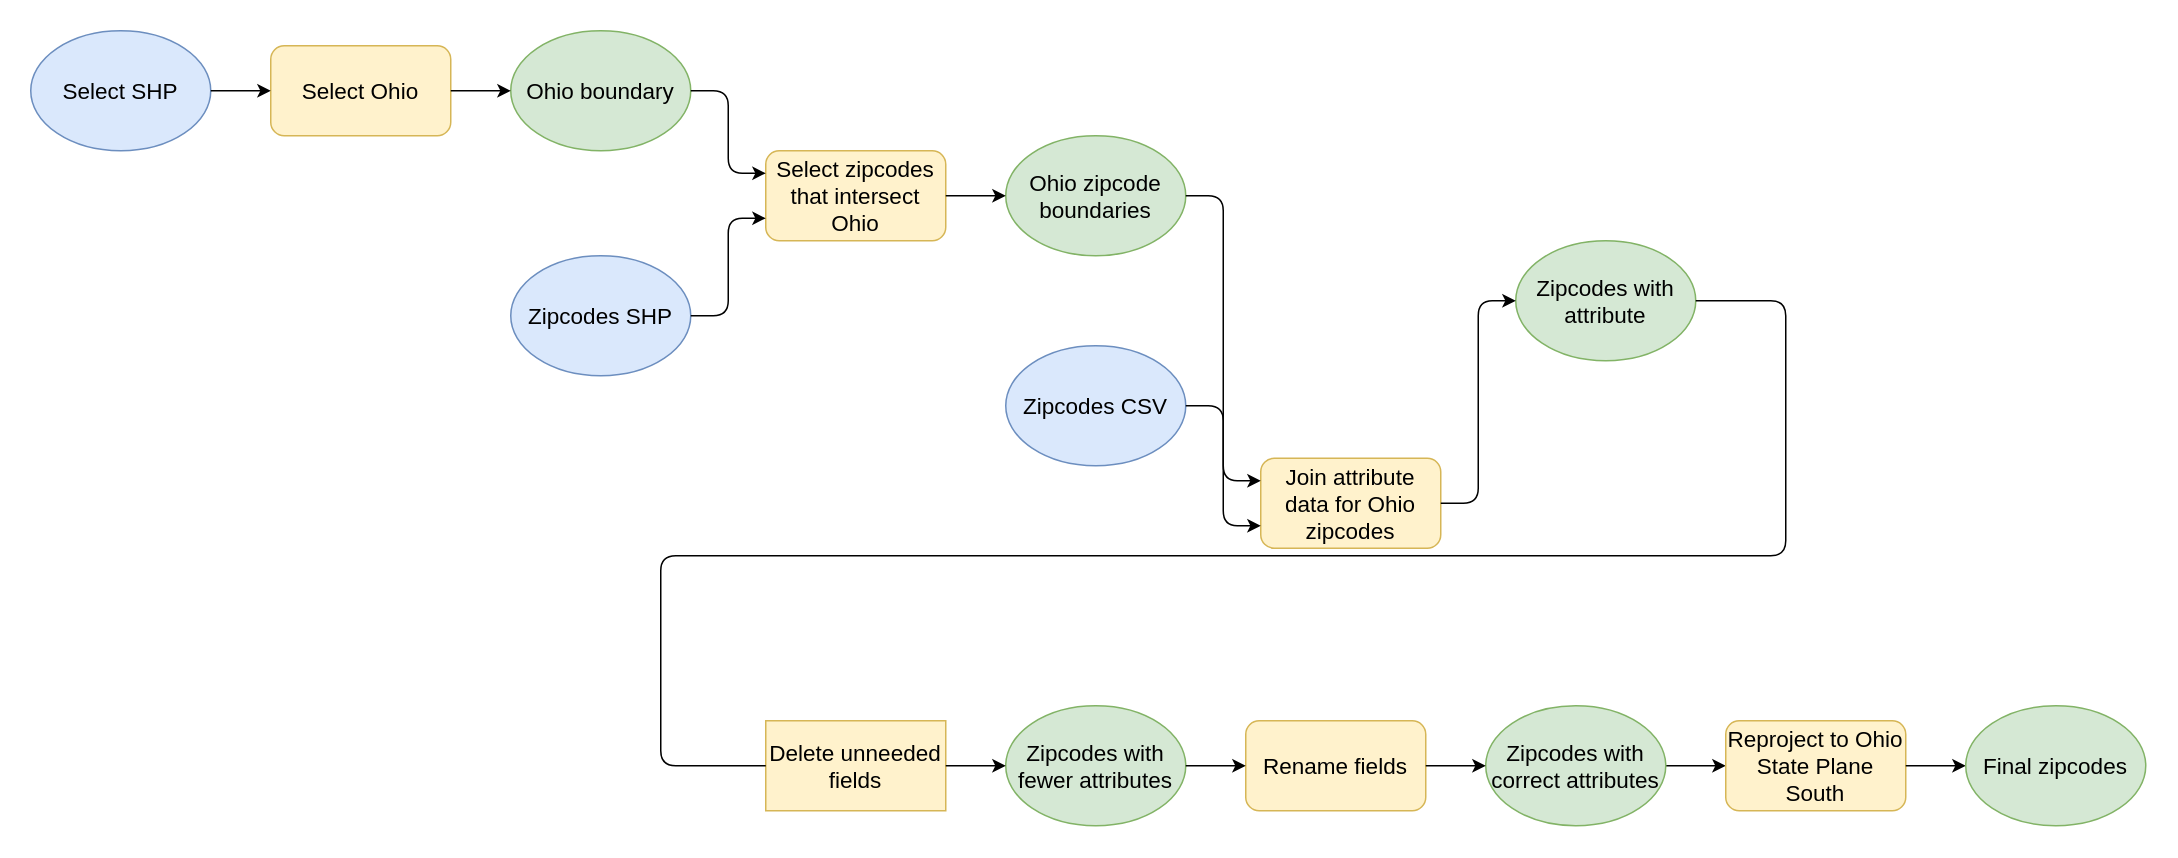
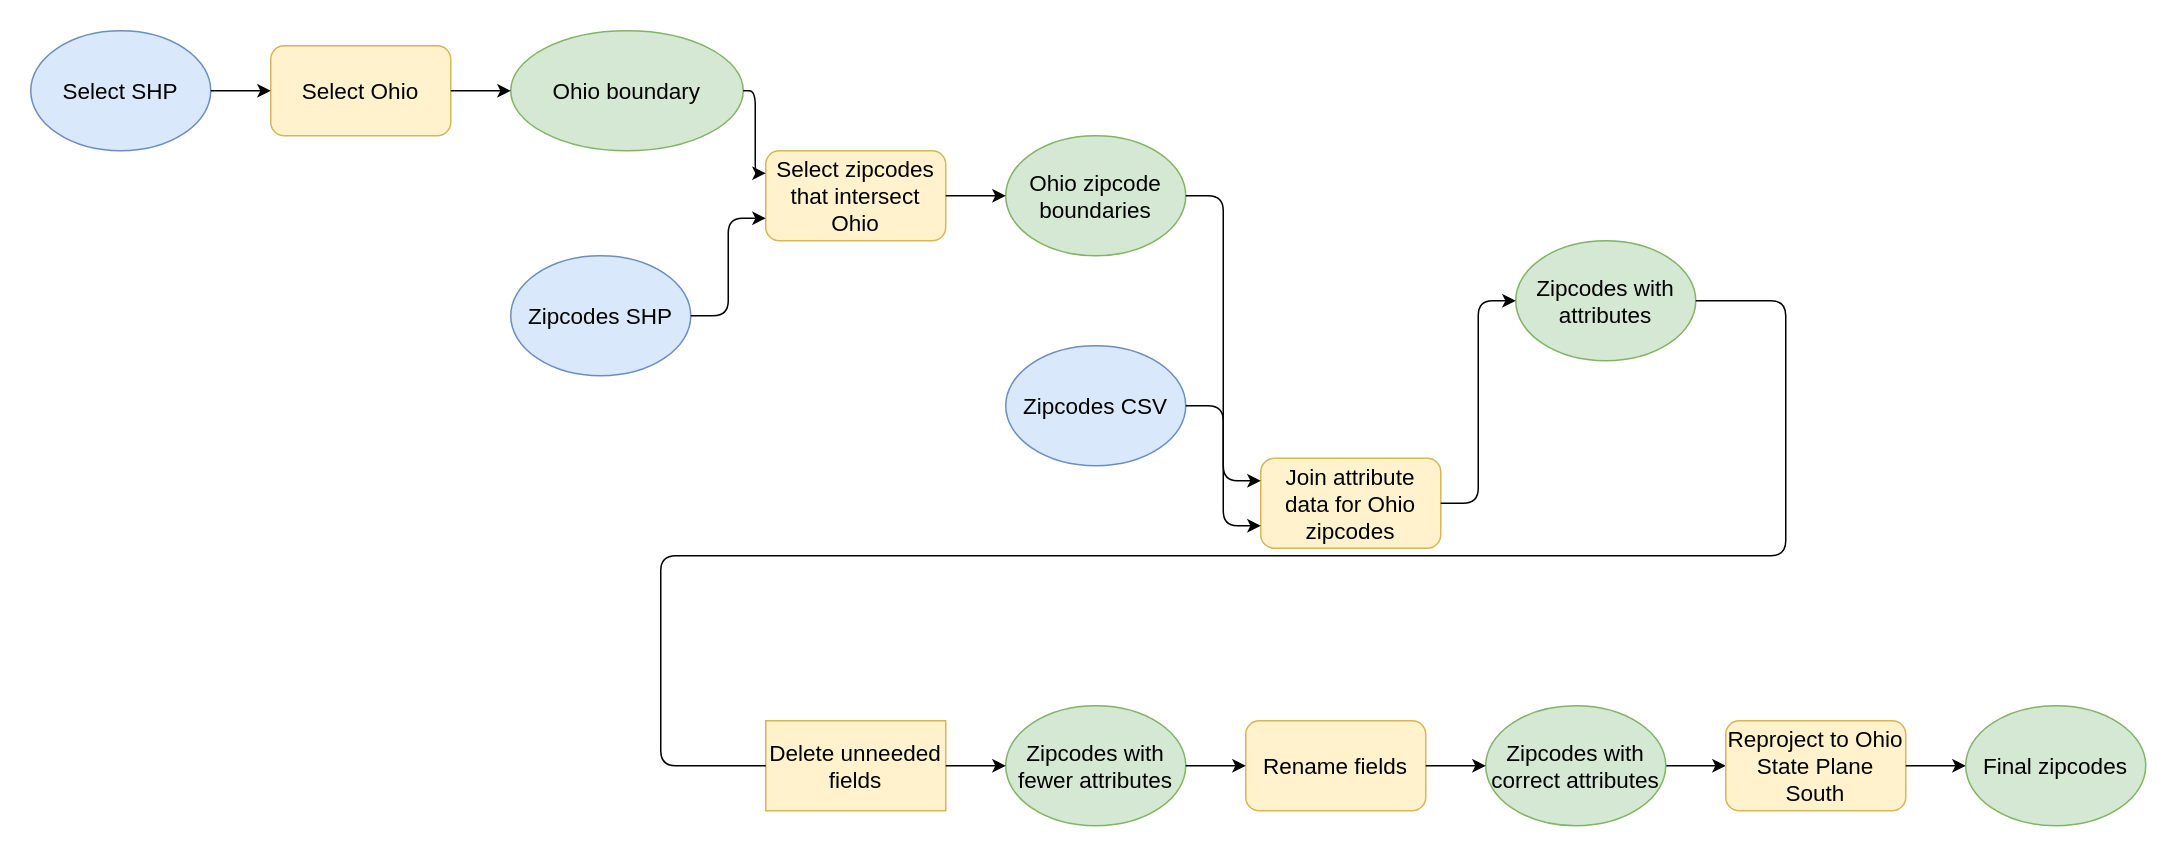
node "Ohio boundary": size 180x120 -> 233x120
node "Zipcodes with attribute": label "Zipcodes with attribute" -> "Zipcodes with attributes"
